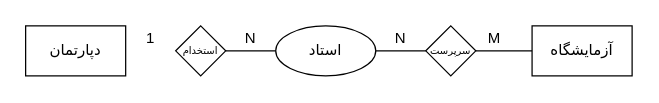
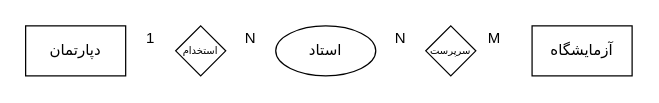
edge "استخدام" -- "استاد": removed
edge "استاد" -- "سرپرست": removed
edge "سرپرست" -- "آزمایشگاه": removed
